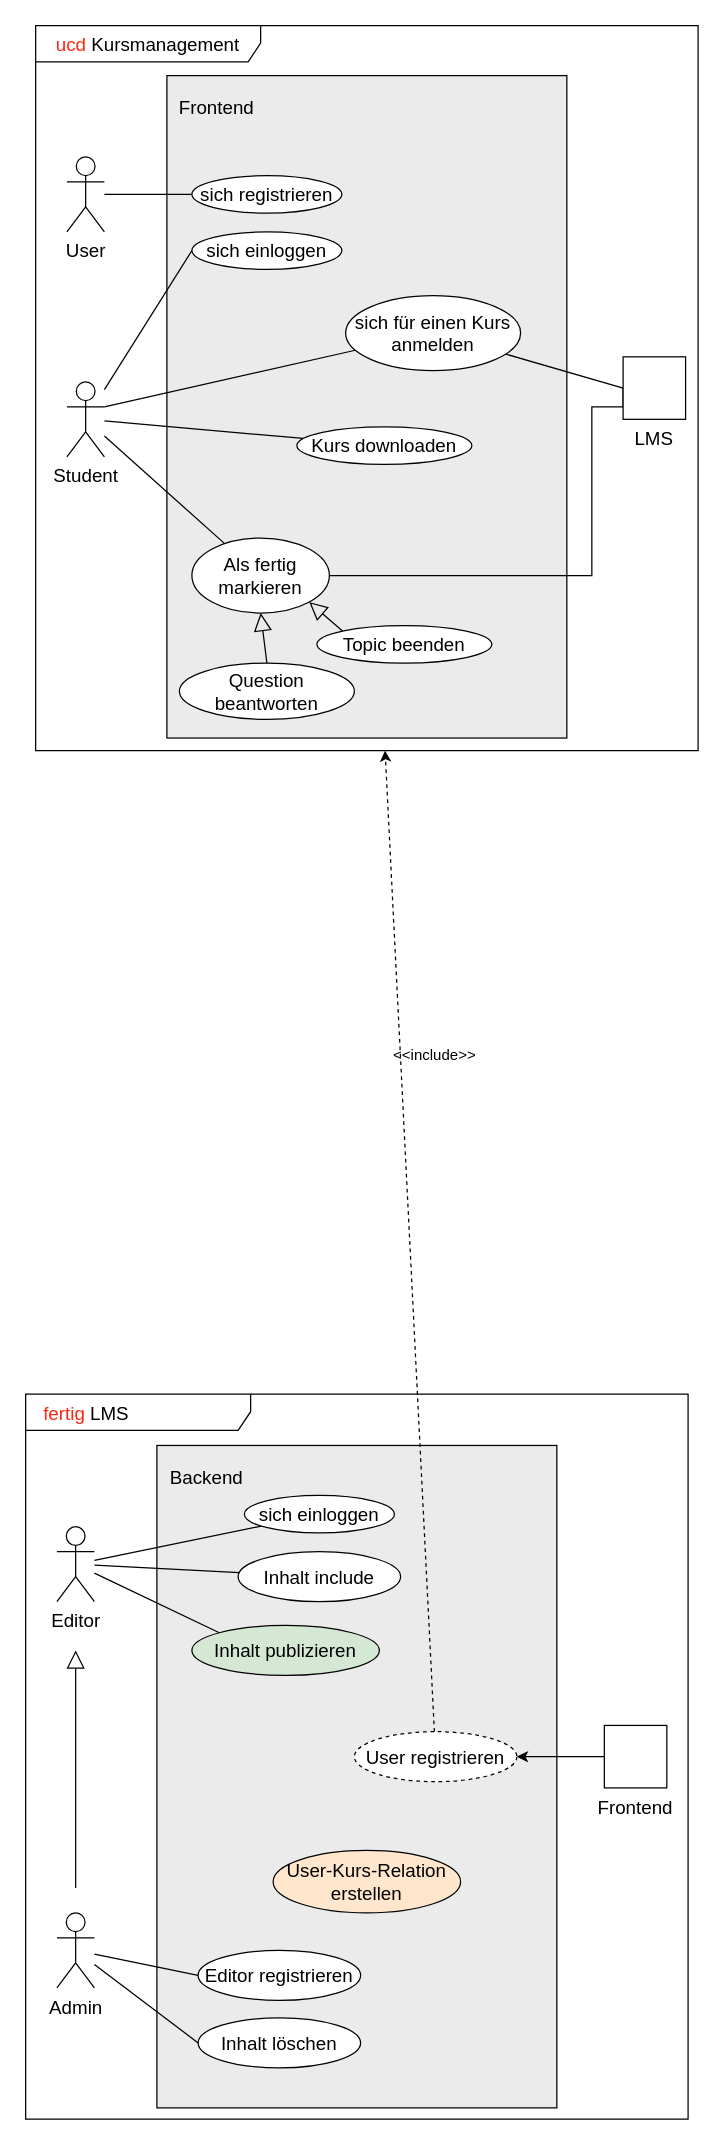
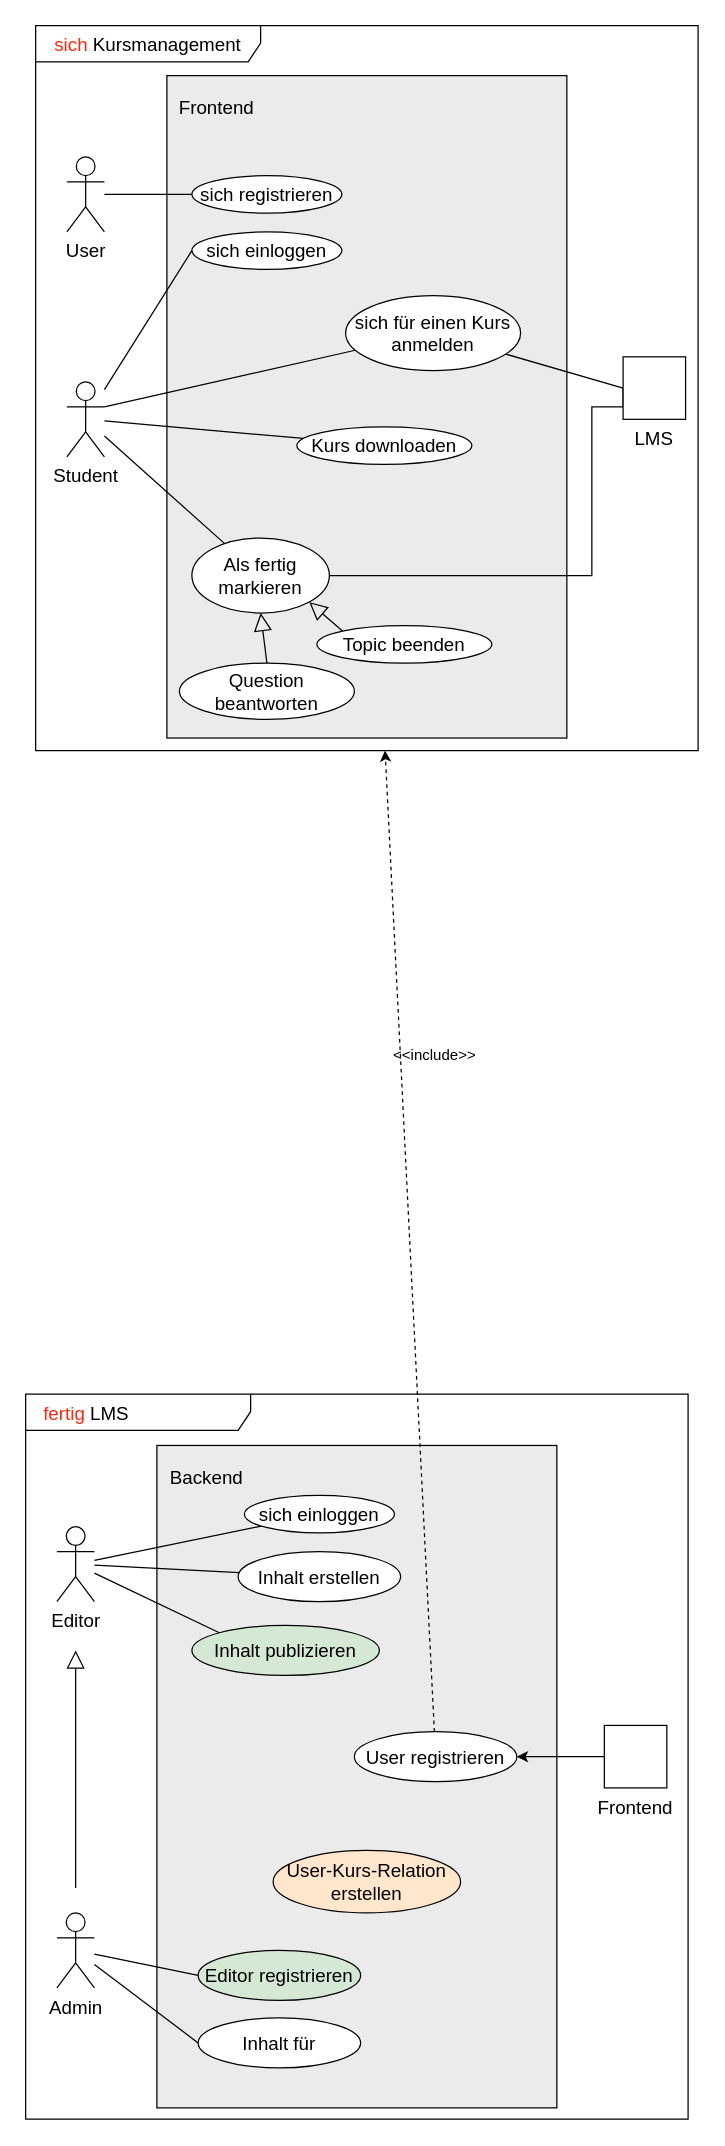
node "ucd Kursmanagement": label "ucd Kursmanagement" -> "sich Kursmanagement"
node "Inhalt include": label "Inhalt include" -> "Inhalt erstellen"
node "User registrieren": style dashed -> solid
node "Editor registrieren": fillcolor #ffffff -> #d5e8d4
node "Inhalt löschen": label "Inhalt löschen" -> "Inhalt für"
